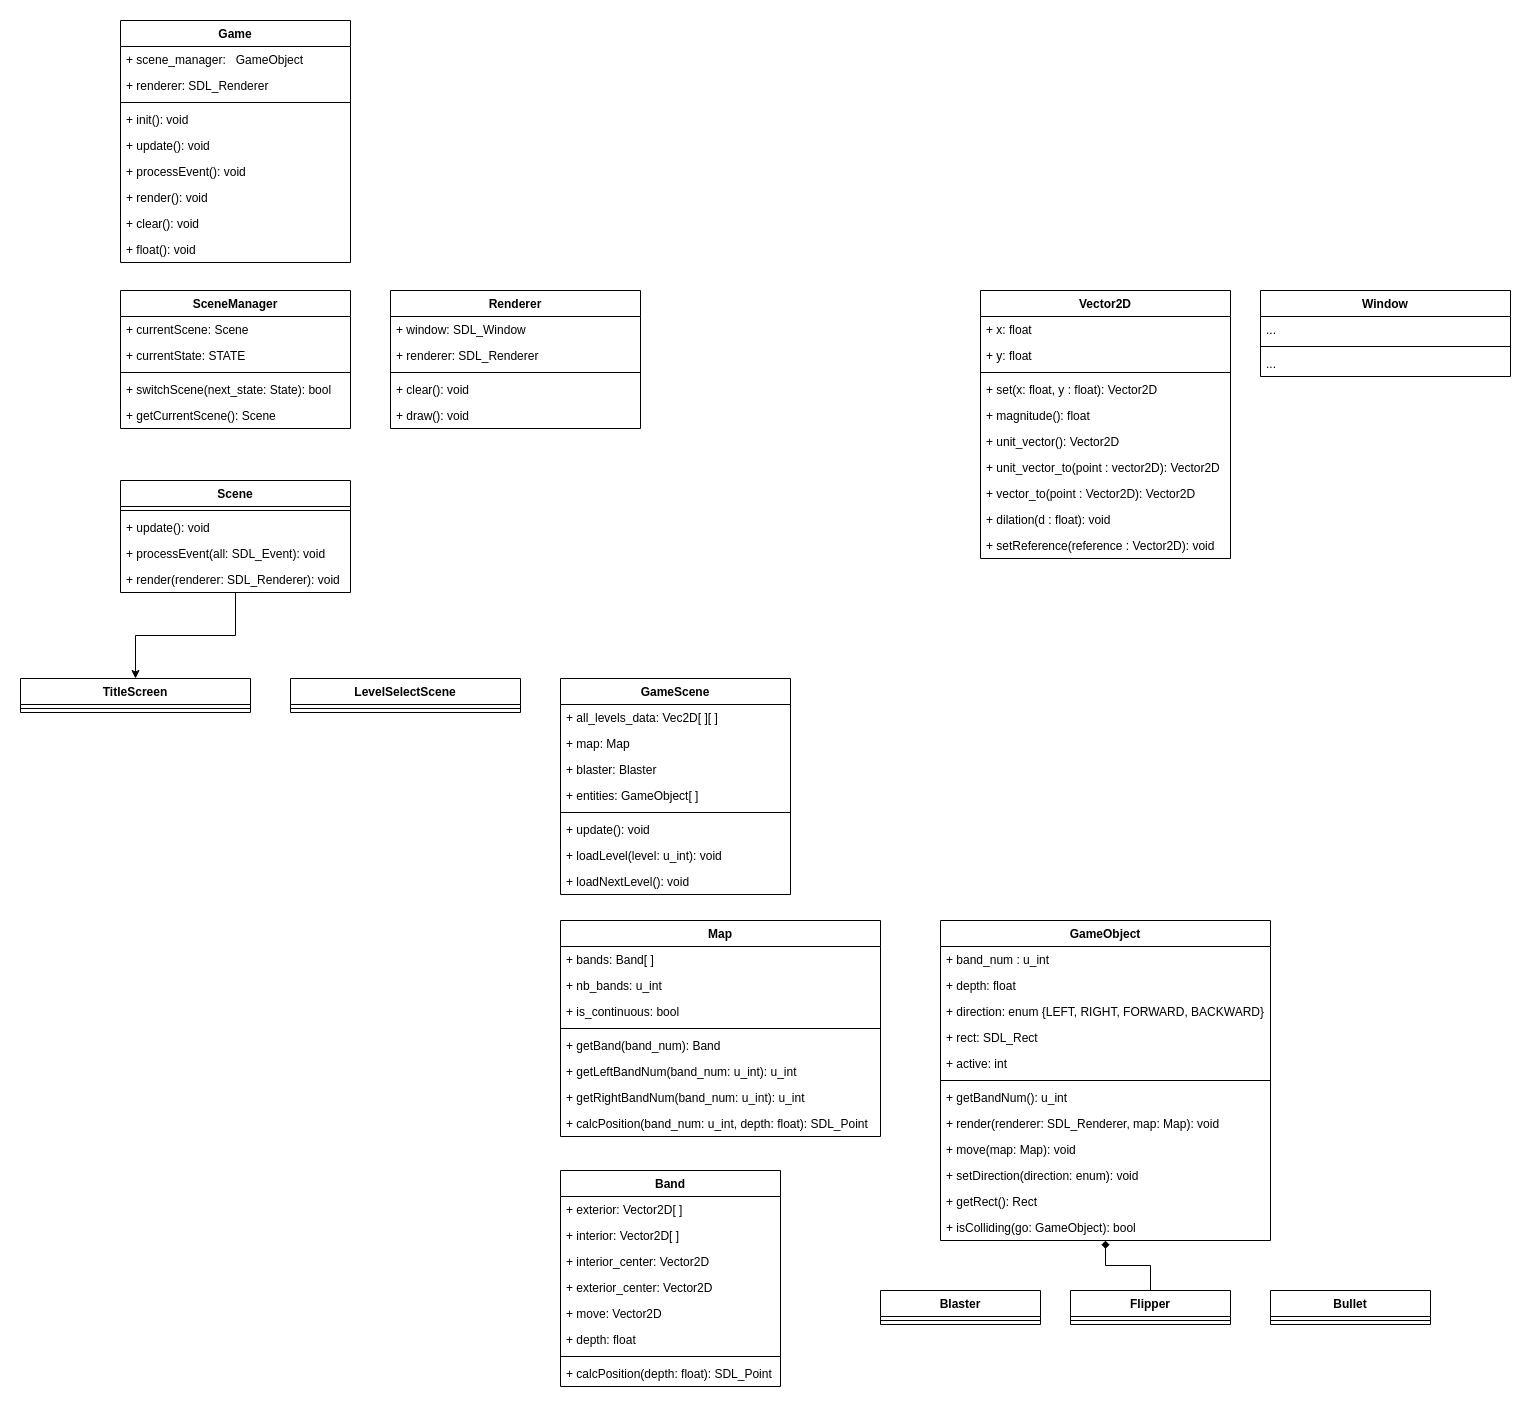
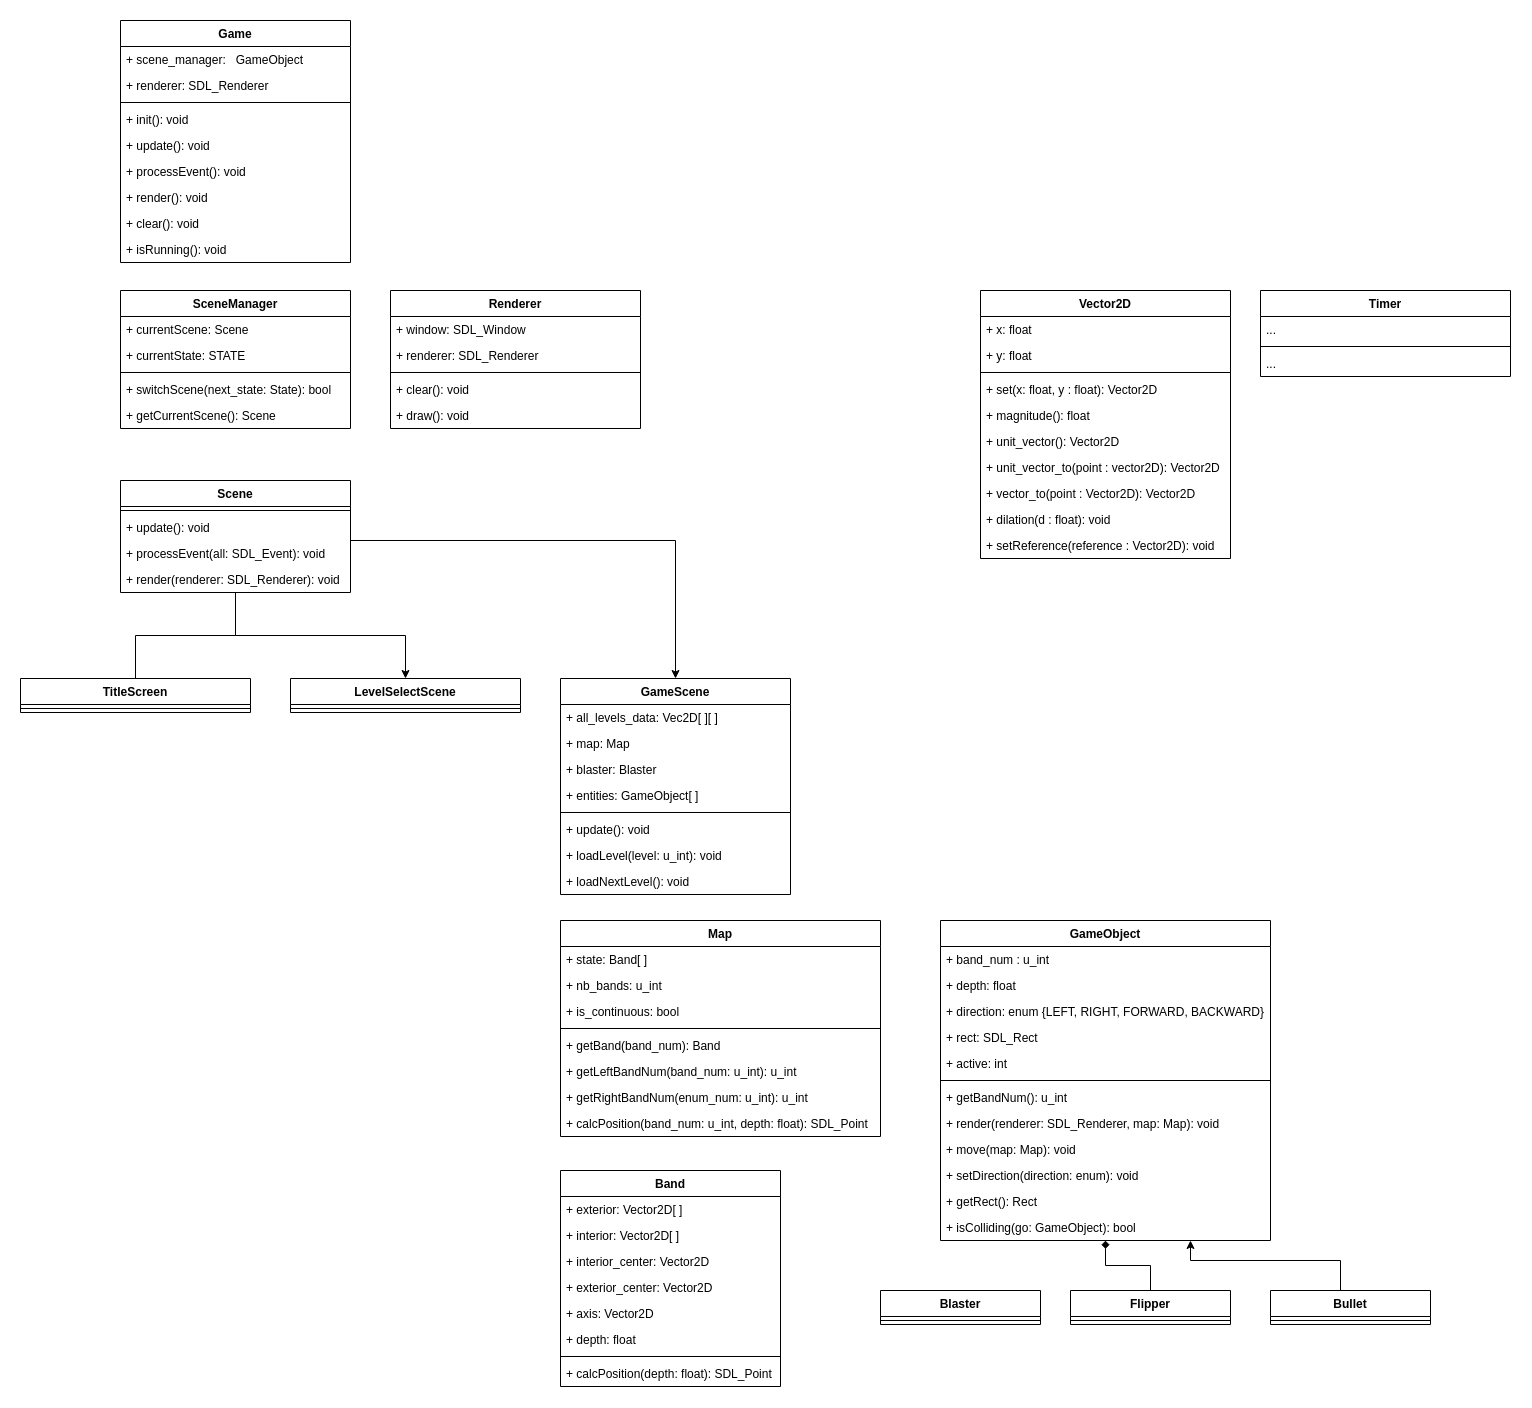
node "+ float(): void": label "+ float(): void" -> "+ isRunning(): void"
node "Window": label "Window" -> "Timer"
edge "Scene" -> "GameScene": added
edge "Scene" -> "LevelSelectScene": added
edge "Scene" -> "TitleScreen": arrowhead classic -> none
node "+ bands: Band[ ]": label "+ bands: Band[ ]" -> "+ state: Band[ ]"
node "+ getRightBandNum(band_num: u_int): u_int": label "+ getRightBandNum(band_num: u_int): u_int" -> "+ getRightBandNum(enum_num: u_int): u_int"
edge "Bullet" -> "GameObject": added
node "+ move: Vector2D": label "+ move: Vector2D" -> "+ axis: Vector2D"
